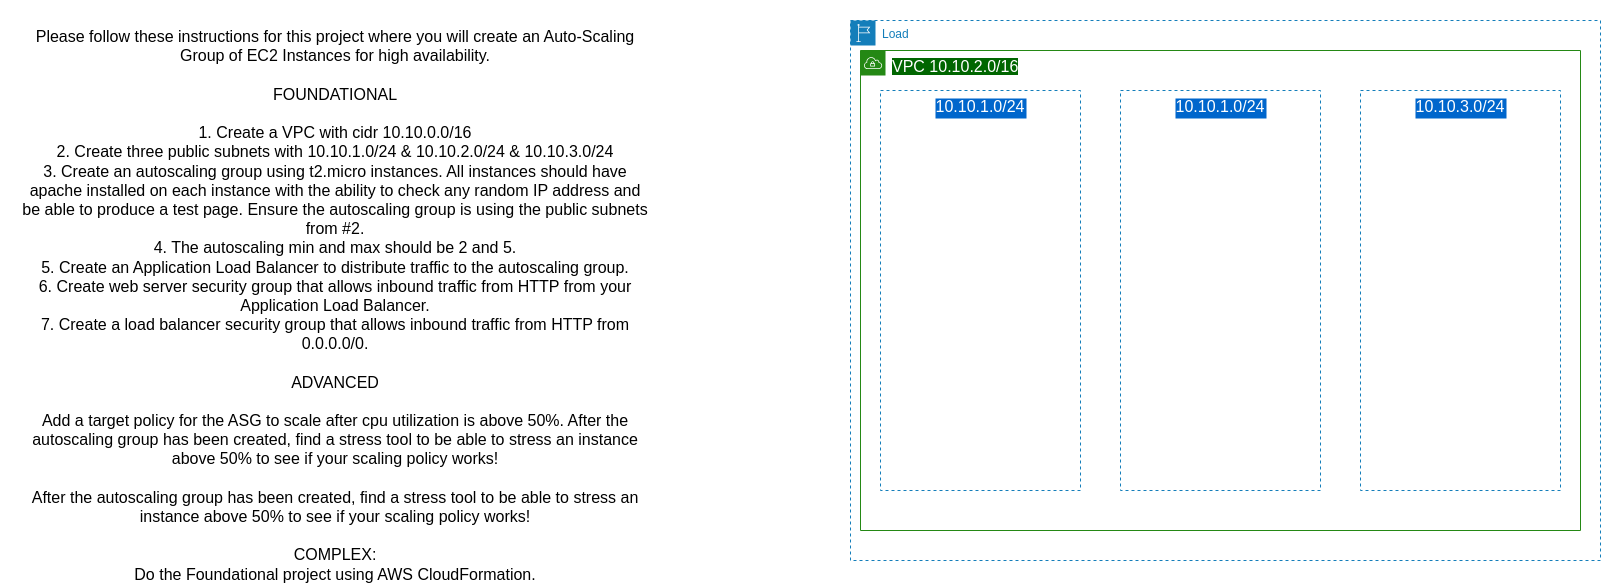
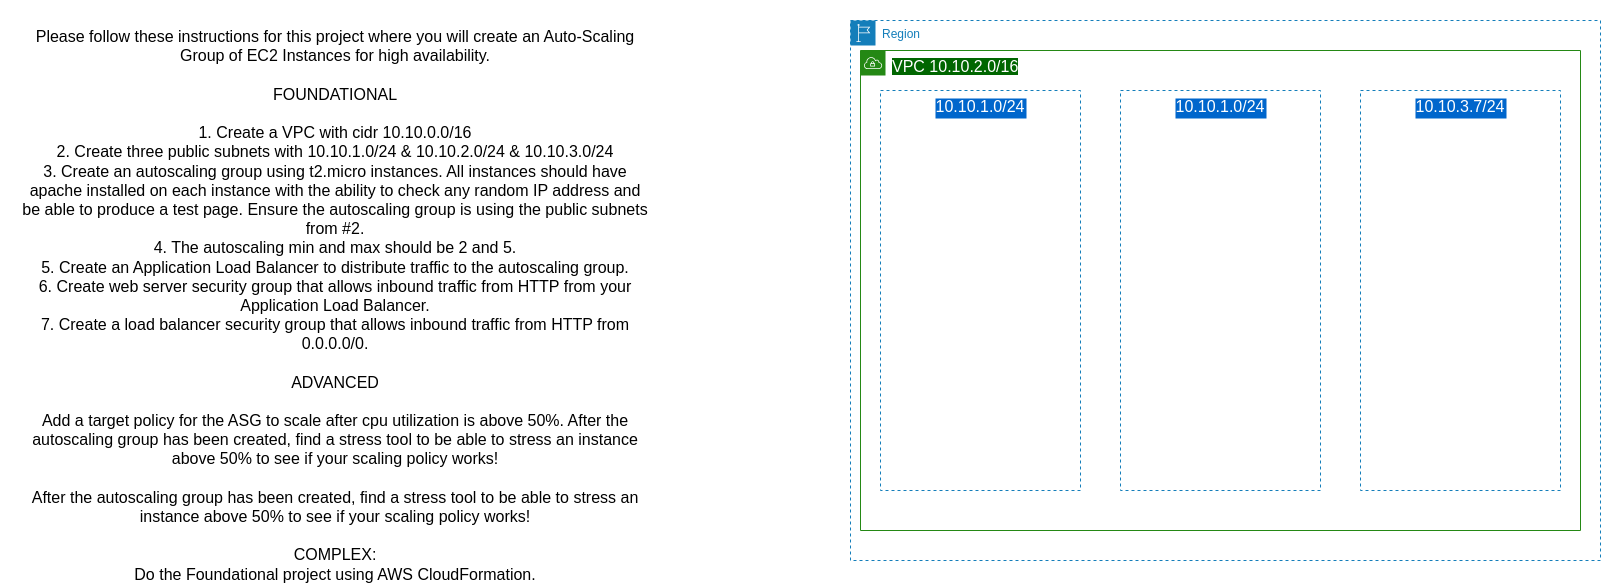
node "Load": label "Load" -> "Region"
node "10.10.3.0/24": label "10.10.3.0/24" -> "10.10.3.7/24"
